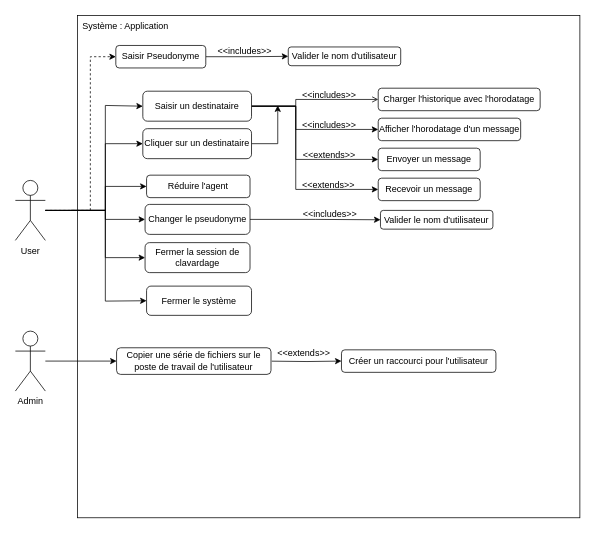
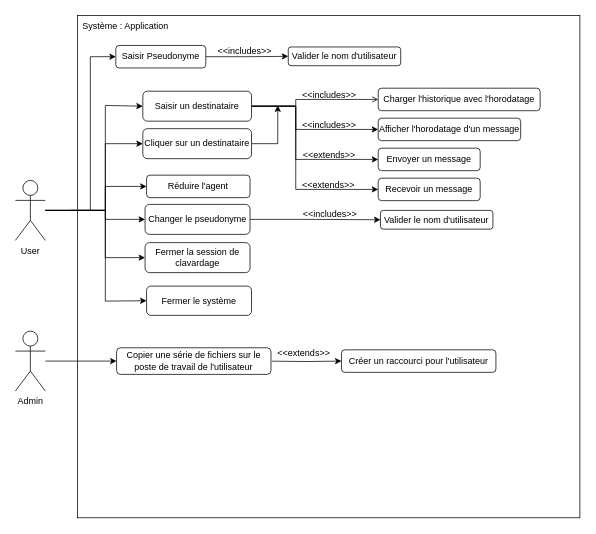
edge "User" -> "Saisir Pseudonyme": style dashed -> solid
